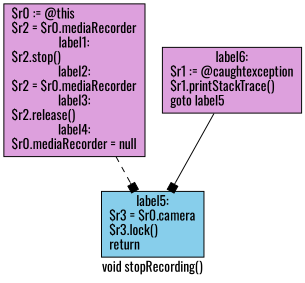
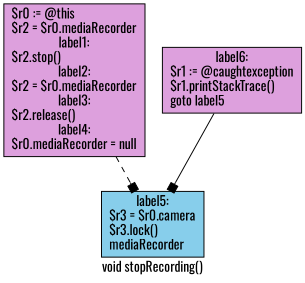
node "label5: $r3 = $r0.camera $r3.lock() return": label "label5: $r3 = $r0.camera $r3.lock() return" -> "label5: $r3 = $r0.camera $r3.lock() mediaRecorder"
